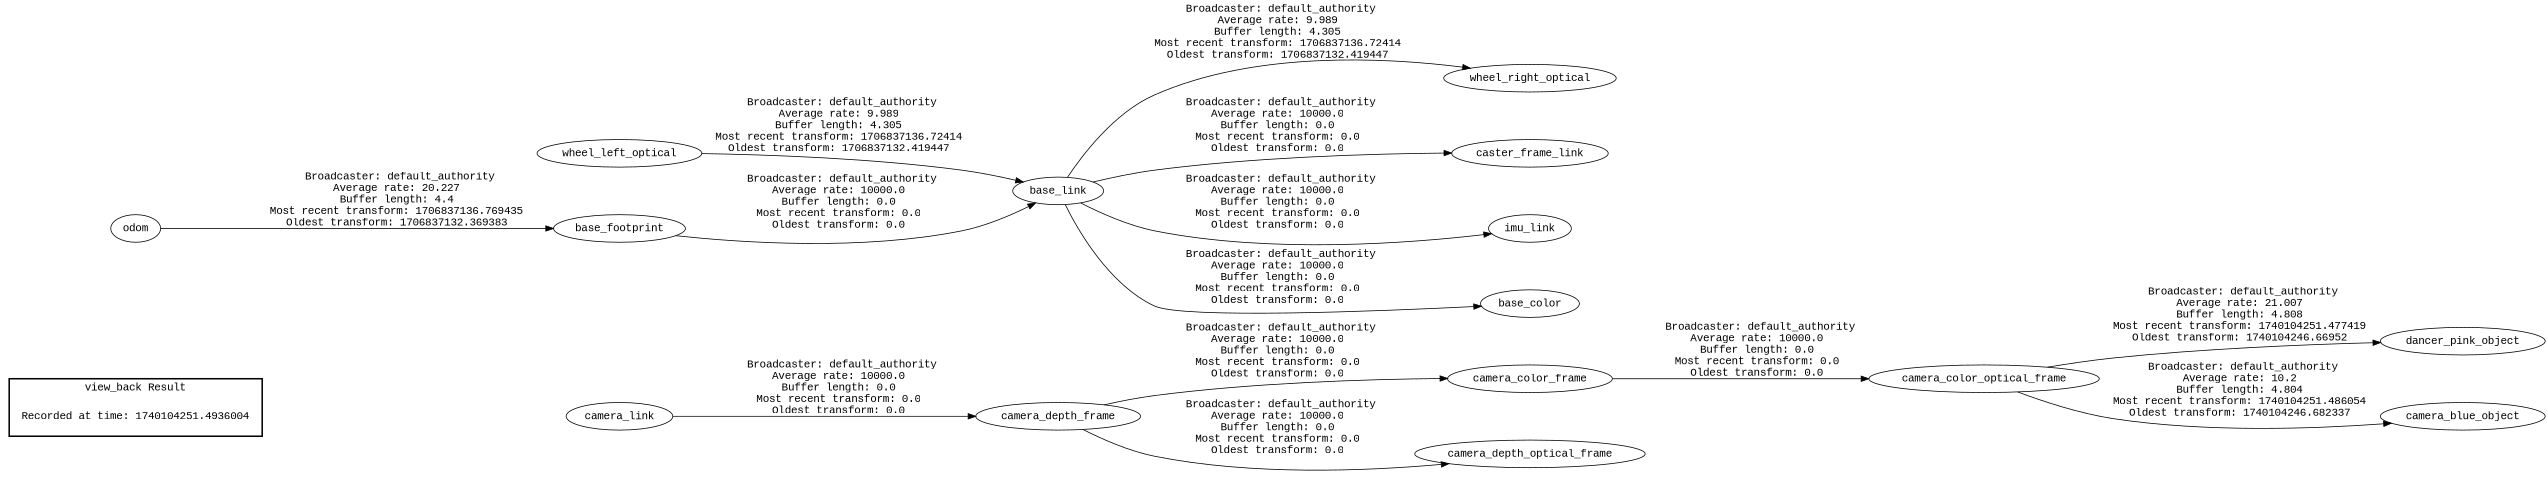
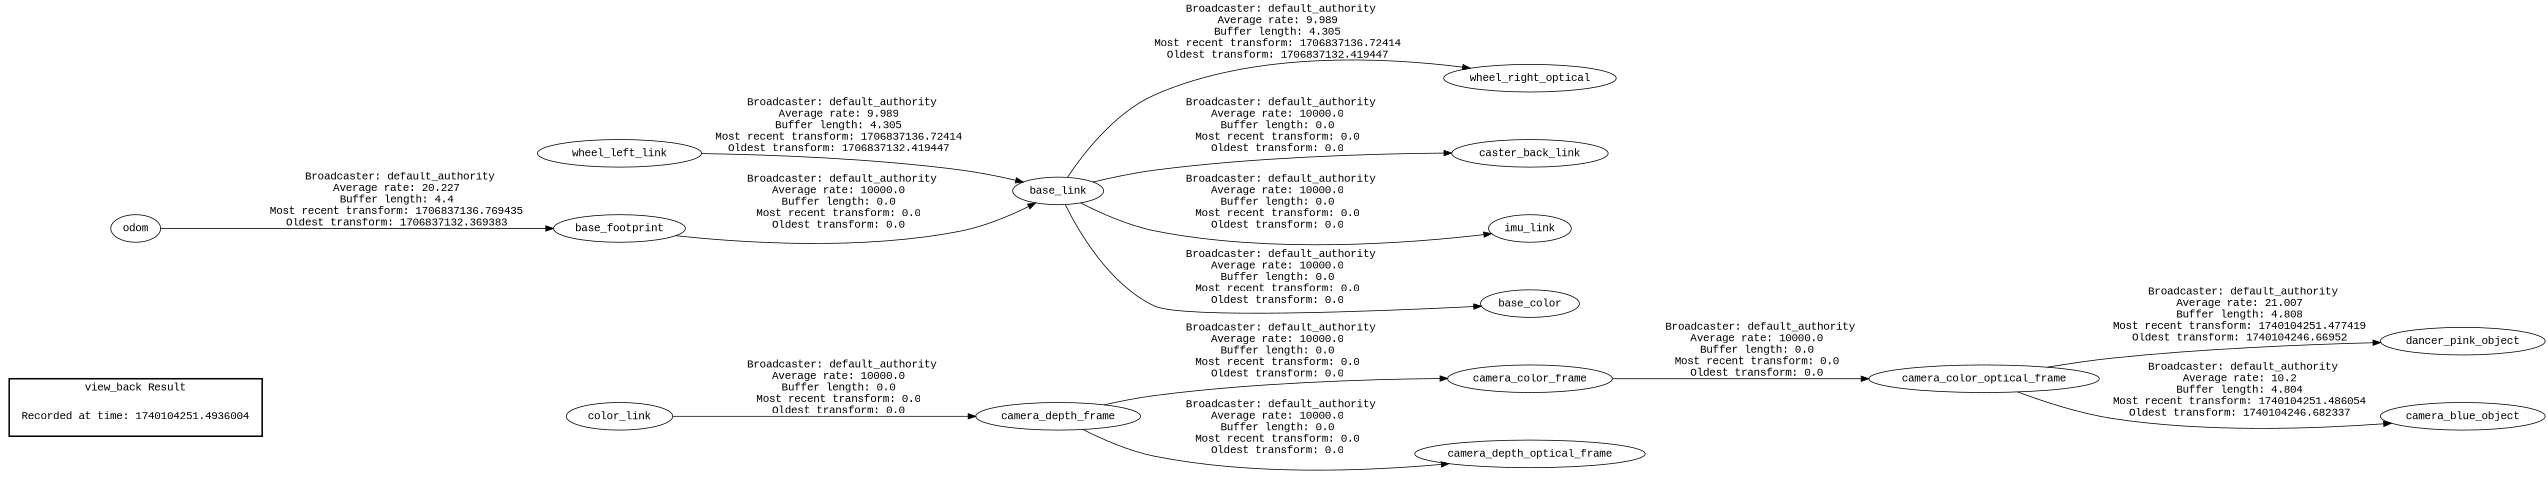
node "wheel_left_optical": label "wheel_left_optical" -> "wheel_left_link"
node "caster_frame_link": label "caster_frame_link" -> "caster_back_link"
node "camera_link": label "camera_link" -> "color_link"
